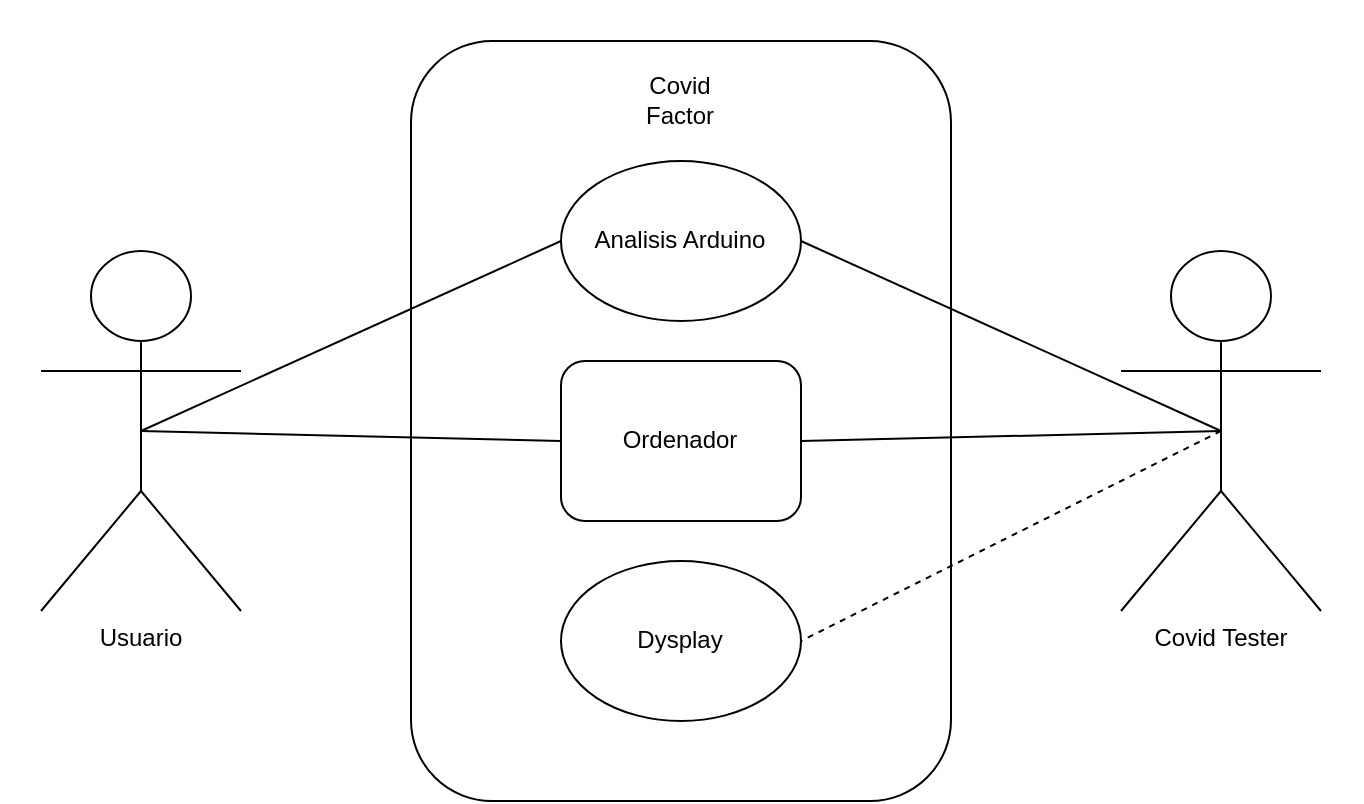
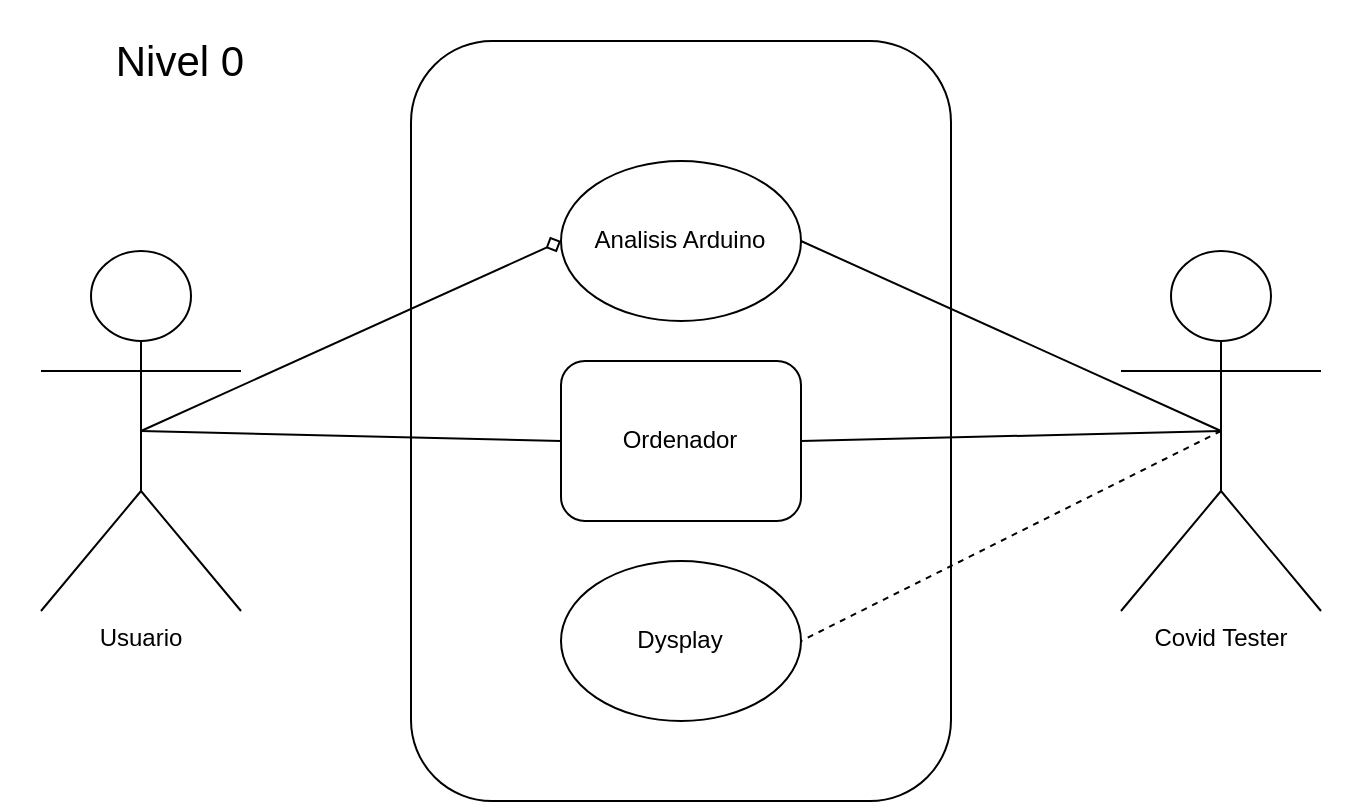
node "Nivel 0": added
node "Covid Factor": removed
edge "Analisis Arduino" -- "Usuario": arrowhead none -> diamond
